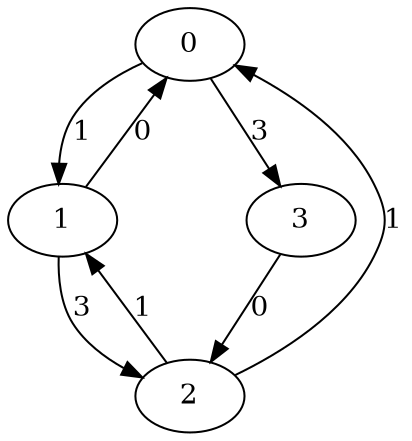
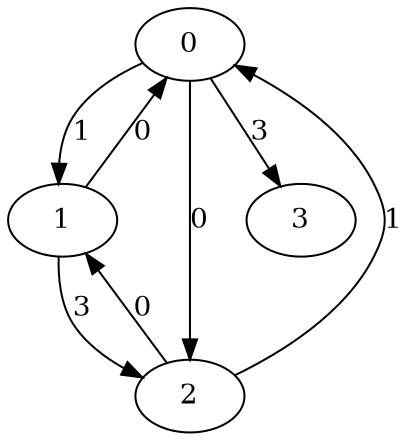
edge "3" -> "2": now "0" -> "2"
edge "2" -> "1": label "1" -> "0"
